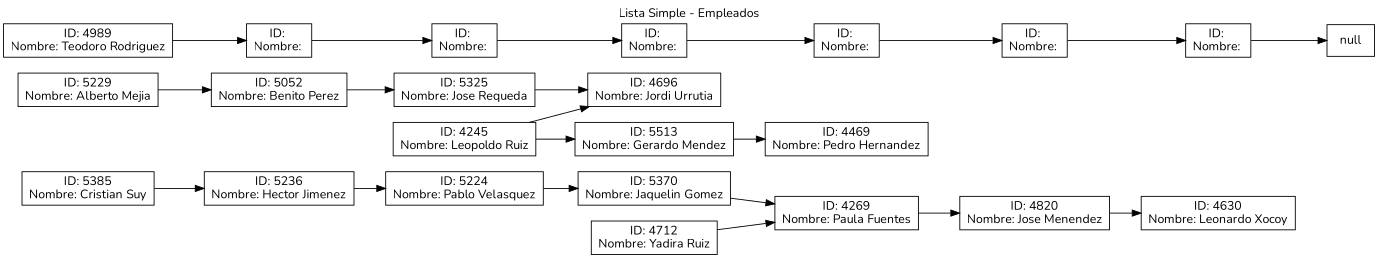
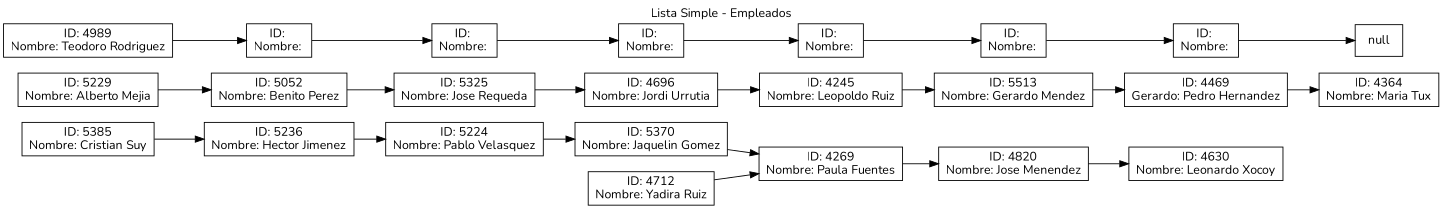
node "ID: 4364 Nombre: Maria Tux": added
edge "ID: 4245 Nombre: Leopoldo Ruiz" -> "ID: 4696 Nombre: Jordi Urrutia": reversed
node "ID: 4469 Nombre: Pedro Hernandez": label "ID: 4469 Nombre: Pedro Hernandez" -> "ID: 4469 Gerardo: Pedro Hernandez"
